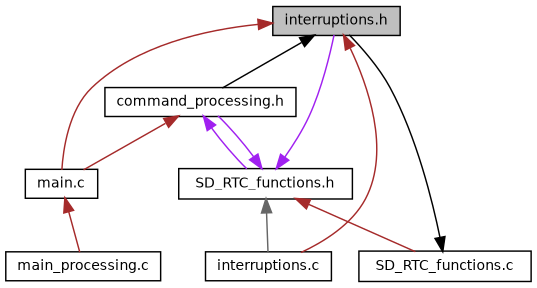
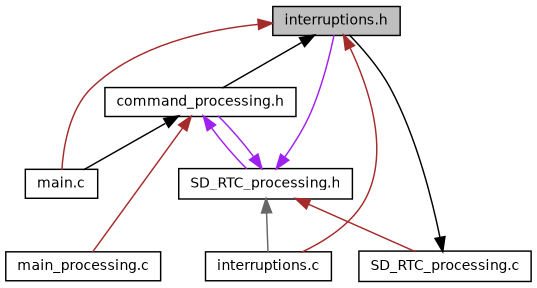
edge "main.c" -> "command_processing.h": color brown -> black
node "SD_RTC_functions.h": label "SD_RTC_functions.h" -> "SD_RTC_processing.h"
edge "main_processing.c" -> "main.c": now "main_processing.c" -> "command_processing.h"
node "SD_RTC_functions.c": label "SD_RTC_functions.c" -> "SD_RTC_processing.c"
